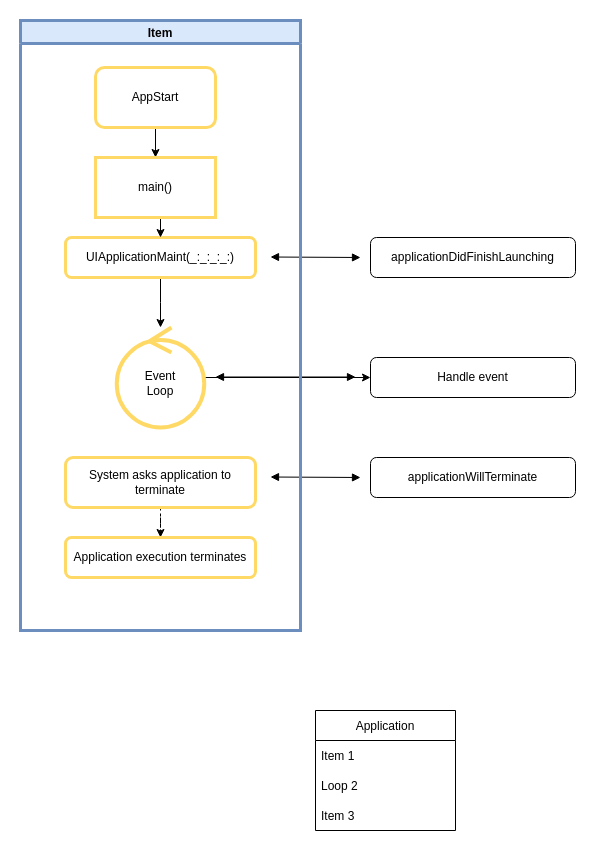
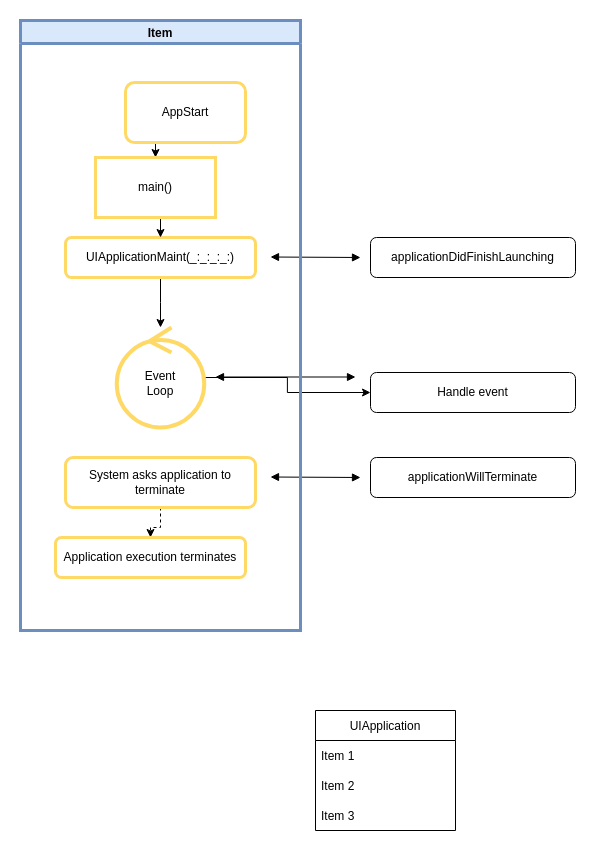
node "AppStart": moved (156, 98) -> (186, 113)
node "Handle event": moved (473, 378) -> (473, 393)
node "Application execution terminates": moved (161, 558) -> (151, 558)
node "Application": label "Application" -> "UIApplication"
node "Loop 2": label "Loop 2" -> "Item 2"
